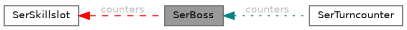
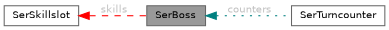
edge "SerBoss" -> "SerSkillslot": label " counters" -> " skills"
